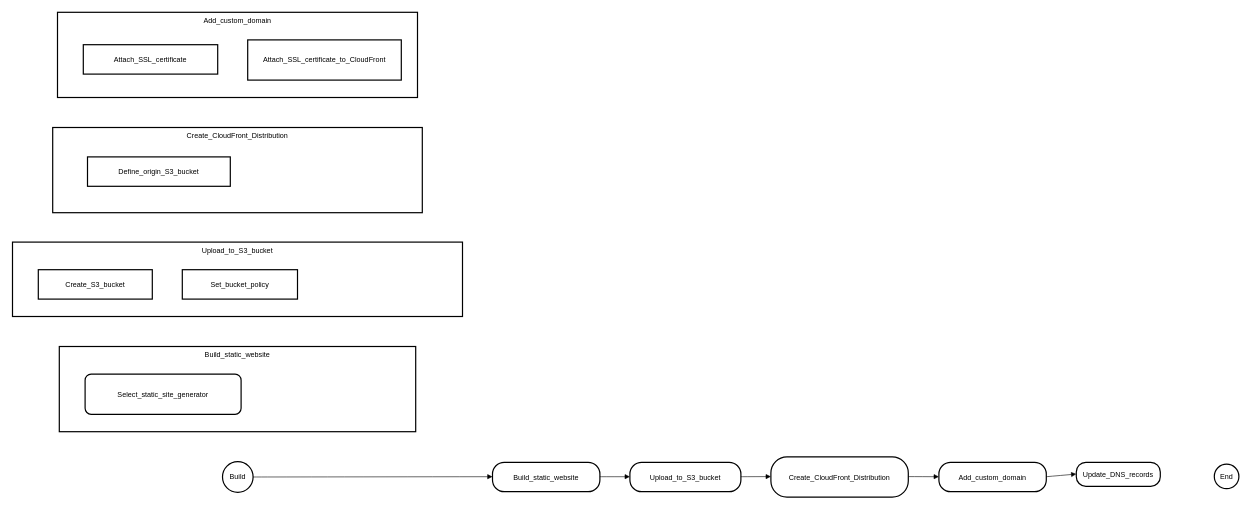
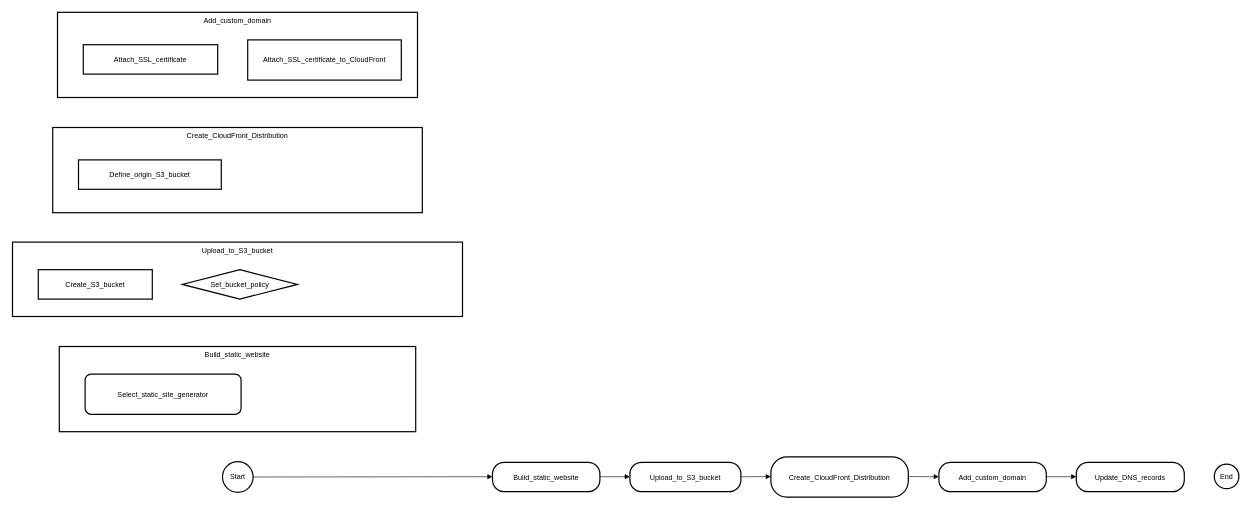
node "Define_origin_S3_bucket": moved (159, 172) -> (150, 175)
node "Set_bucket_policy": shape rectangle -> diamond
node "Update_DNS_records": size 84x24 -> 108x29
node "Build": label "Build" -> "Start"
